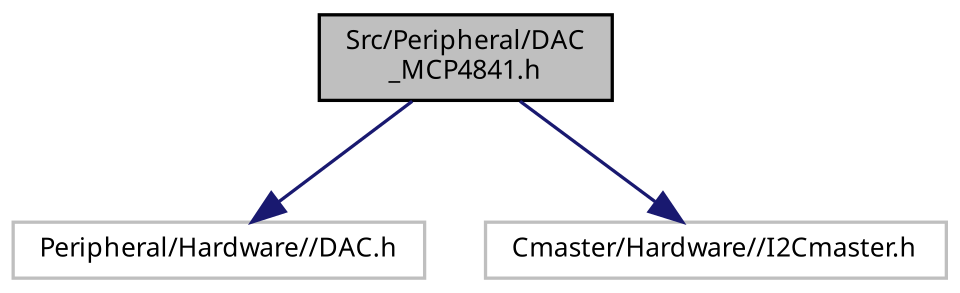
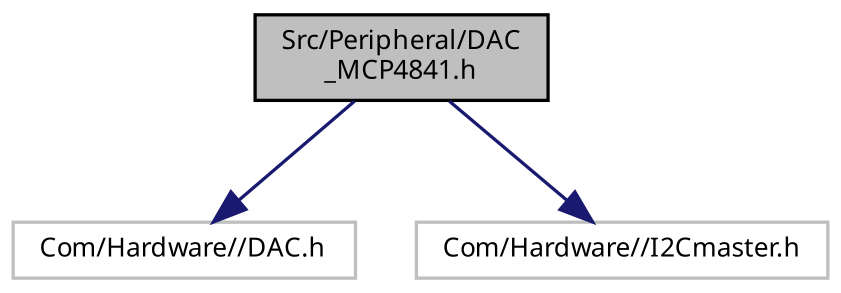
node "Peripheral/Hardware//DAC.h": label "Peripheral/Hardware//DAC.h" -> "Com/Hardware//DAC.h"
node "Cmaster/Hardware//I2Cmaster.h": label "Cmaster/Hardware//I2Cmaster.h" -> "Com/Hardware//I2Cmaster.h"
